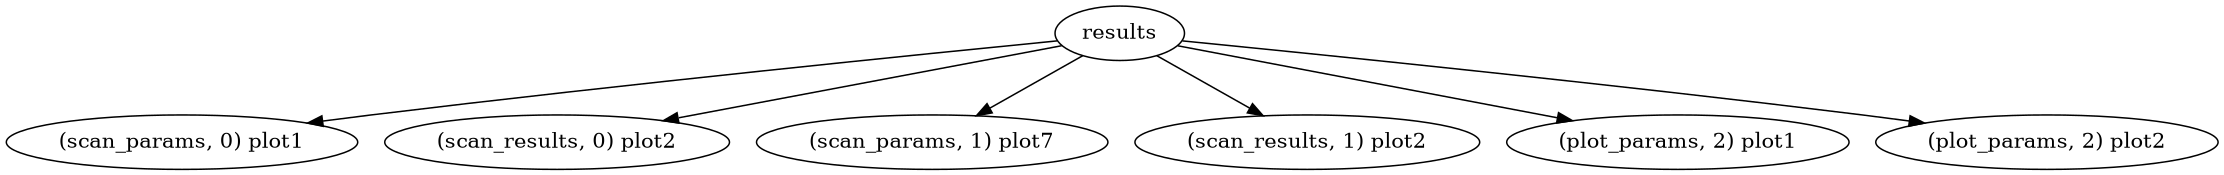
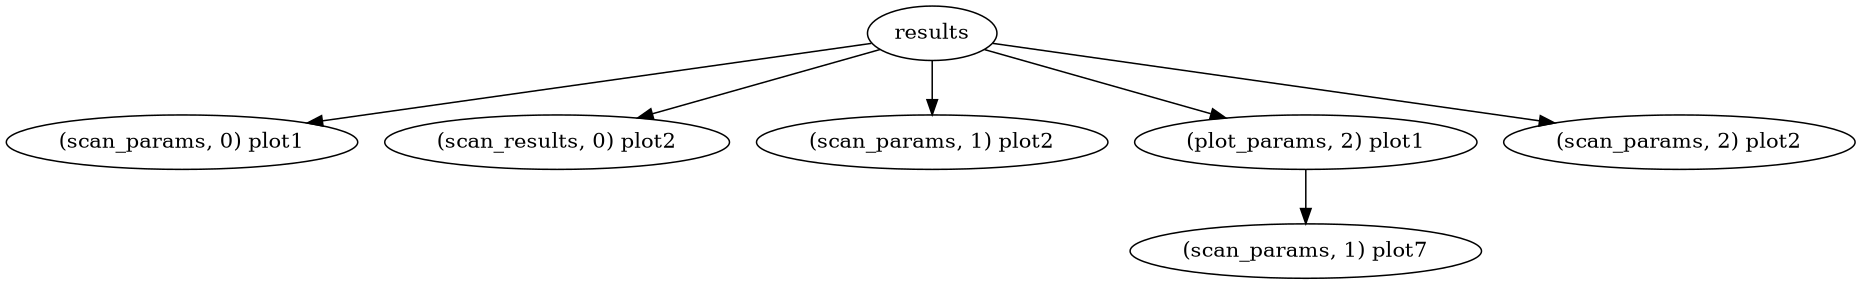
edge "results" -> "(scan_params, 1) plot7": now "(plot_params, 2) plot1" -> "(scan_params, 1) plot7"
node "(scan_results, 1) plot2": label "(scan_results, 1) plot2" -> "(scan_params, 1) plot2"
node "(plot_params, 2) plot2": label "(plot_params, 2) plot2" -> "(scan_params, 2) plot2"
